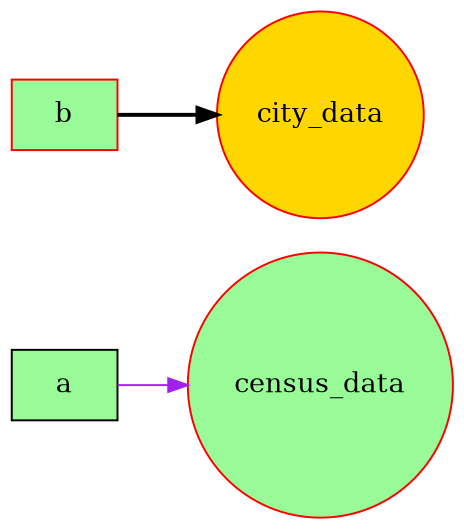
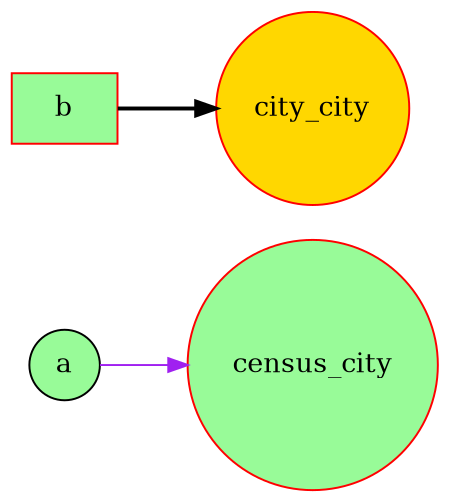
node "city_data": label "city_data" -> "city_city"
node "a": shape box -> circle
node "census_data": label "census_data" -> "census_city"
